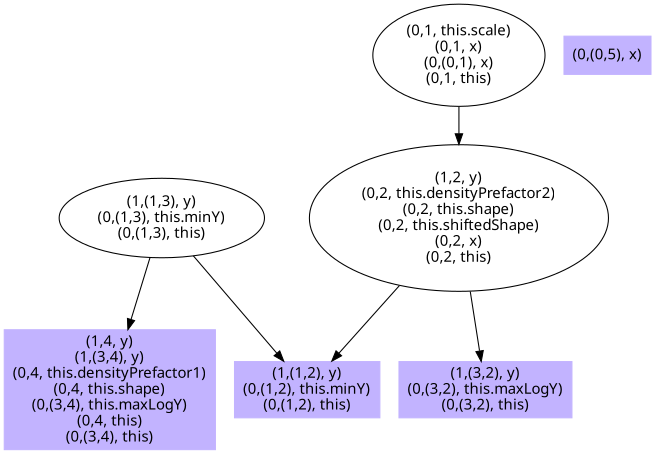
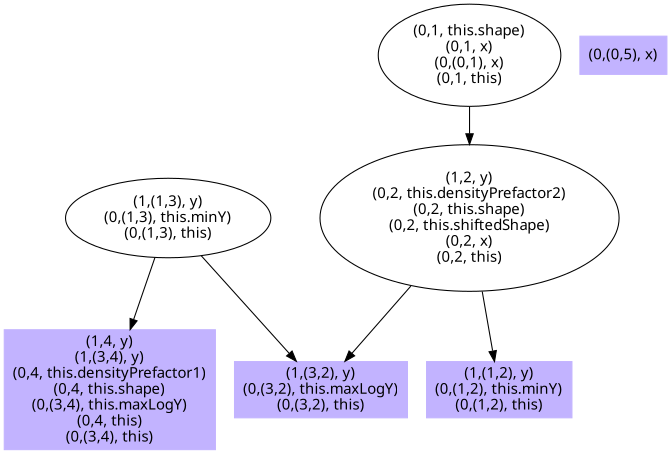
node "(0,1, this.scale) (0,1, x) (0,(0,1), x) (0,1, this)": label "(0,1, this.scale) (0,1, x) (0,(0,1), x) (0,1, this)" -> "(0,1, this.shape) (0,1, x) (0,(0,1), x) (0,1, this)"
edge "(1,(1,3), y) (0,(1,3), this.minY) (0,(1,3), this)" -> "(1,(1,2), y) (0,(1,2), this.minY) (0,(1,2), this)": now "(1,(1,3), y) (0,(1,3), this.minY) (0,(1,3), this)" -> "(1,(3,2), y) (0,(3,2), this.maxLogY) (0,(3,2), this)"
